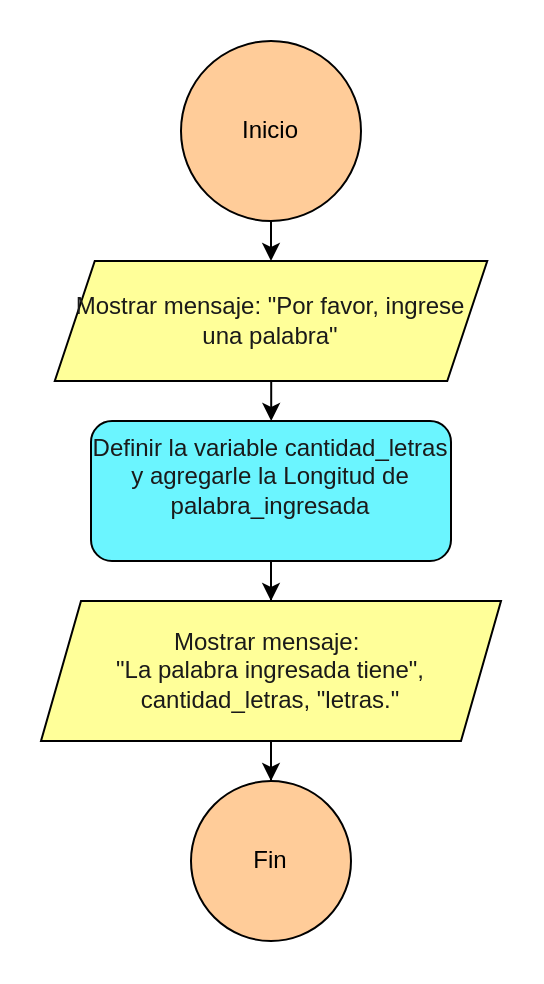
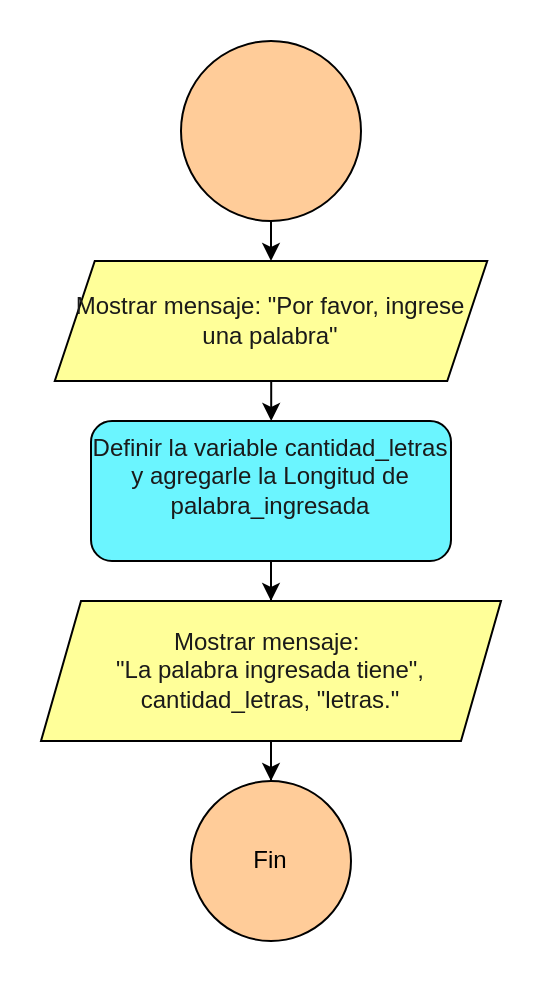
node "Inicio": removed
